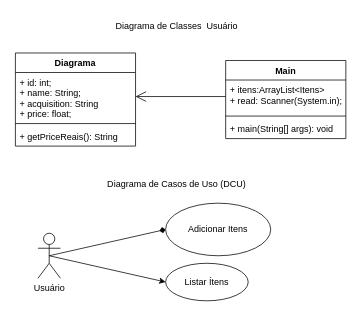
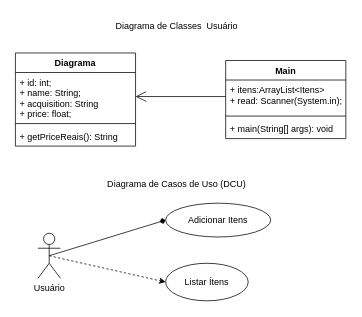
node "Adicionar Itens": size 105x53 -> 105x34
edge "Usuário" -> "Listar Ítens": style solid -> dashed
